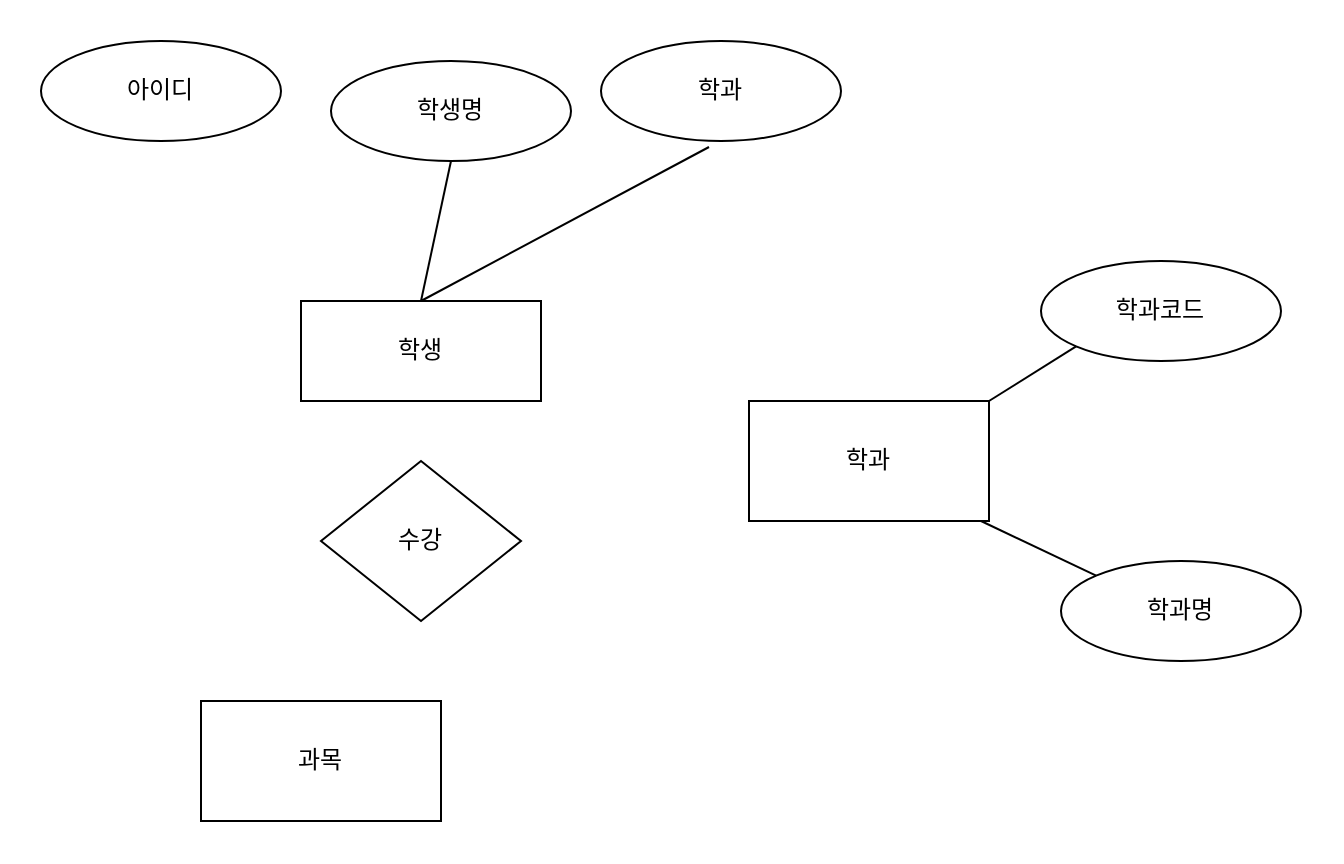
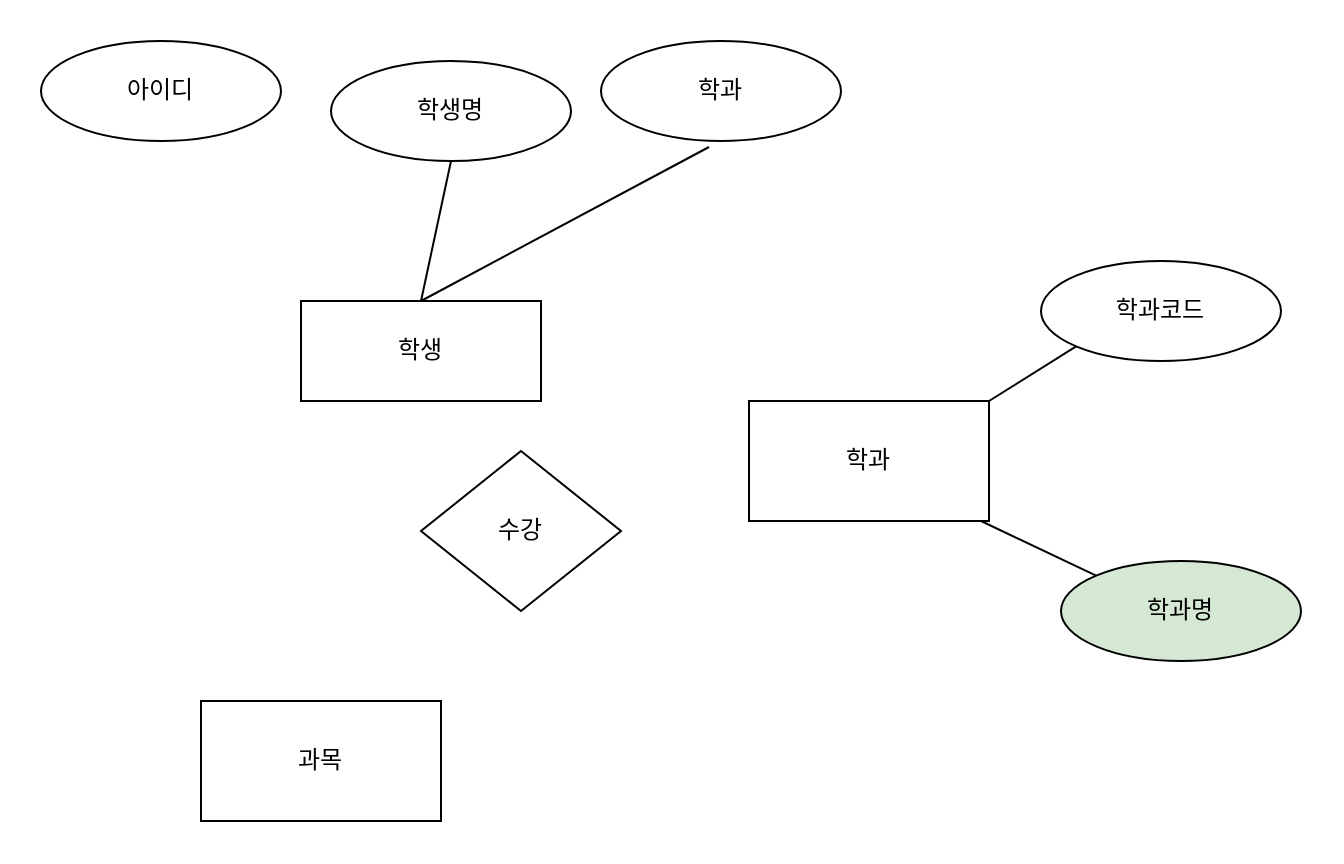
node "수강": moved (421, 541) -> (521, 531)
node "학과명": fillcolor #ffffff -> #d5e8d4
